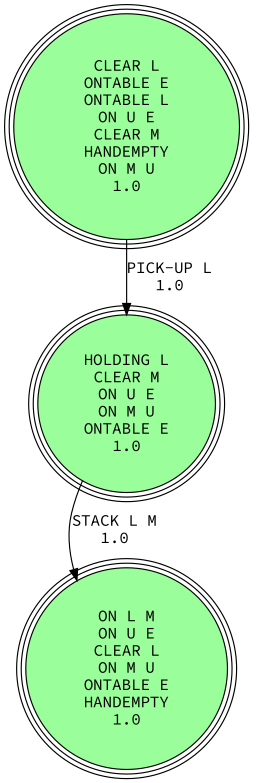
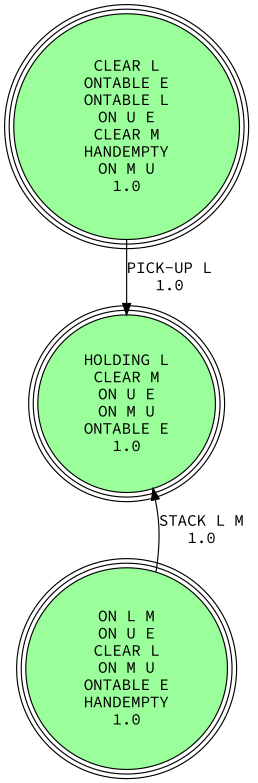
edge "HOLDING L CLEAR M ON U E ON M U ONTABLE E 1.0" -> "ON L M ON U E CLEAR L ON M U ONTABLE E HANDEMPTY 1.0": reversed
